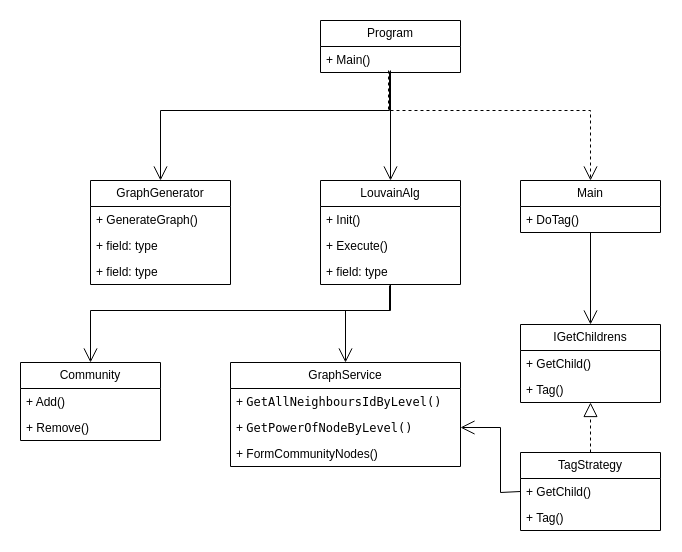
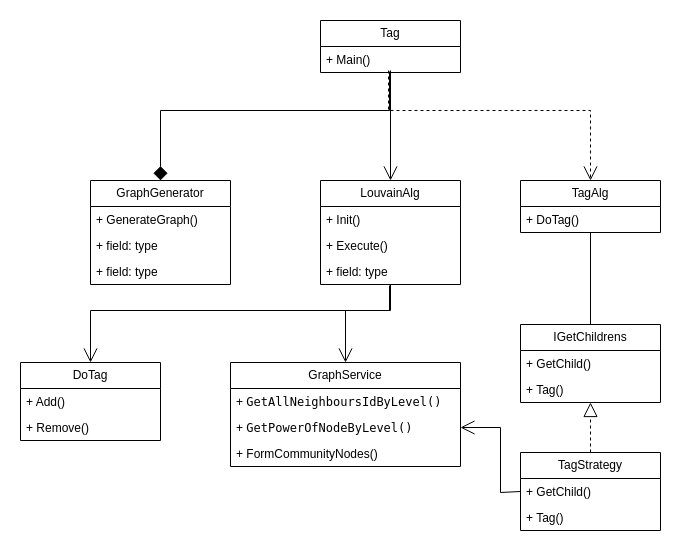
node "Program": label "Program" -> "Tag"
edge "+ Main()" -> "GraphGenerator": arrowhead open -> diamond
node "Main": label "Main" -> "TagAlg"
edge "+ DoTag()" -> "IGetChildrens": arrowhead open -> none
node "Community": label "Community" -> "DoTag"
